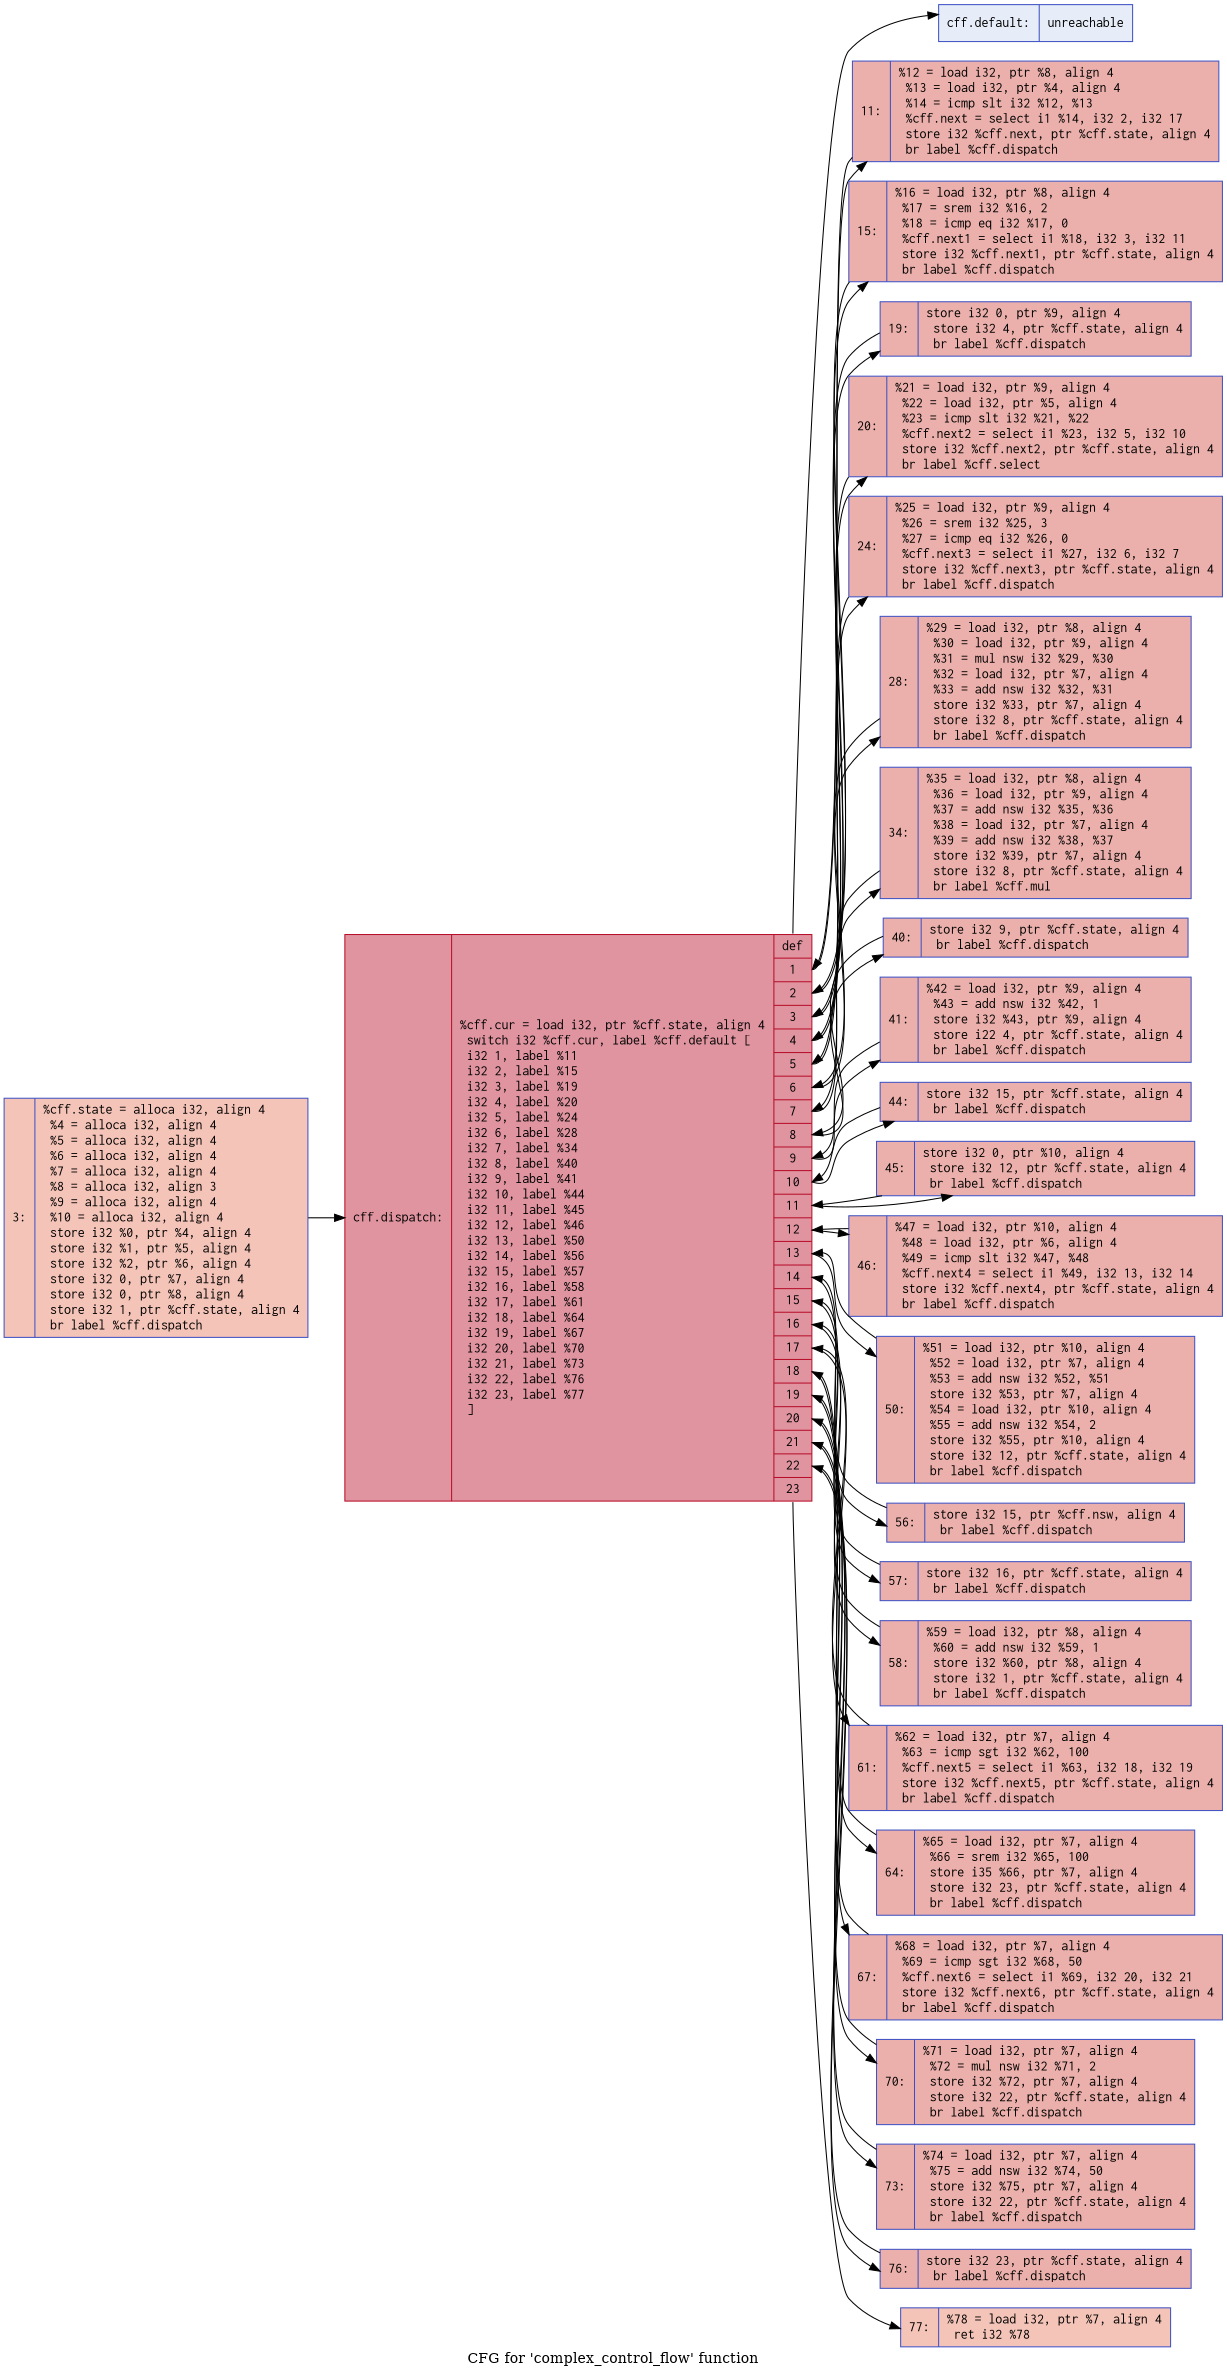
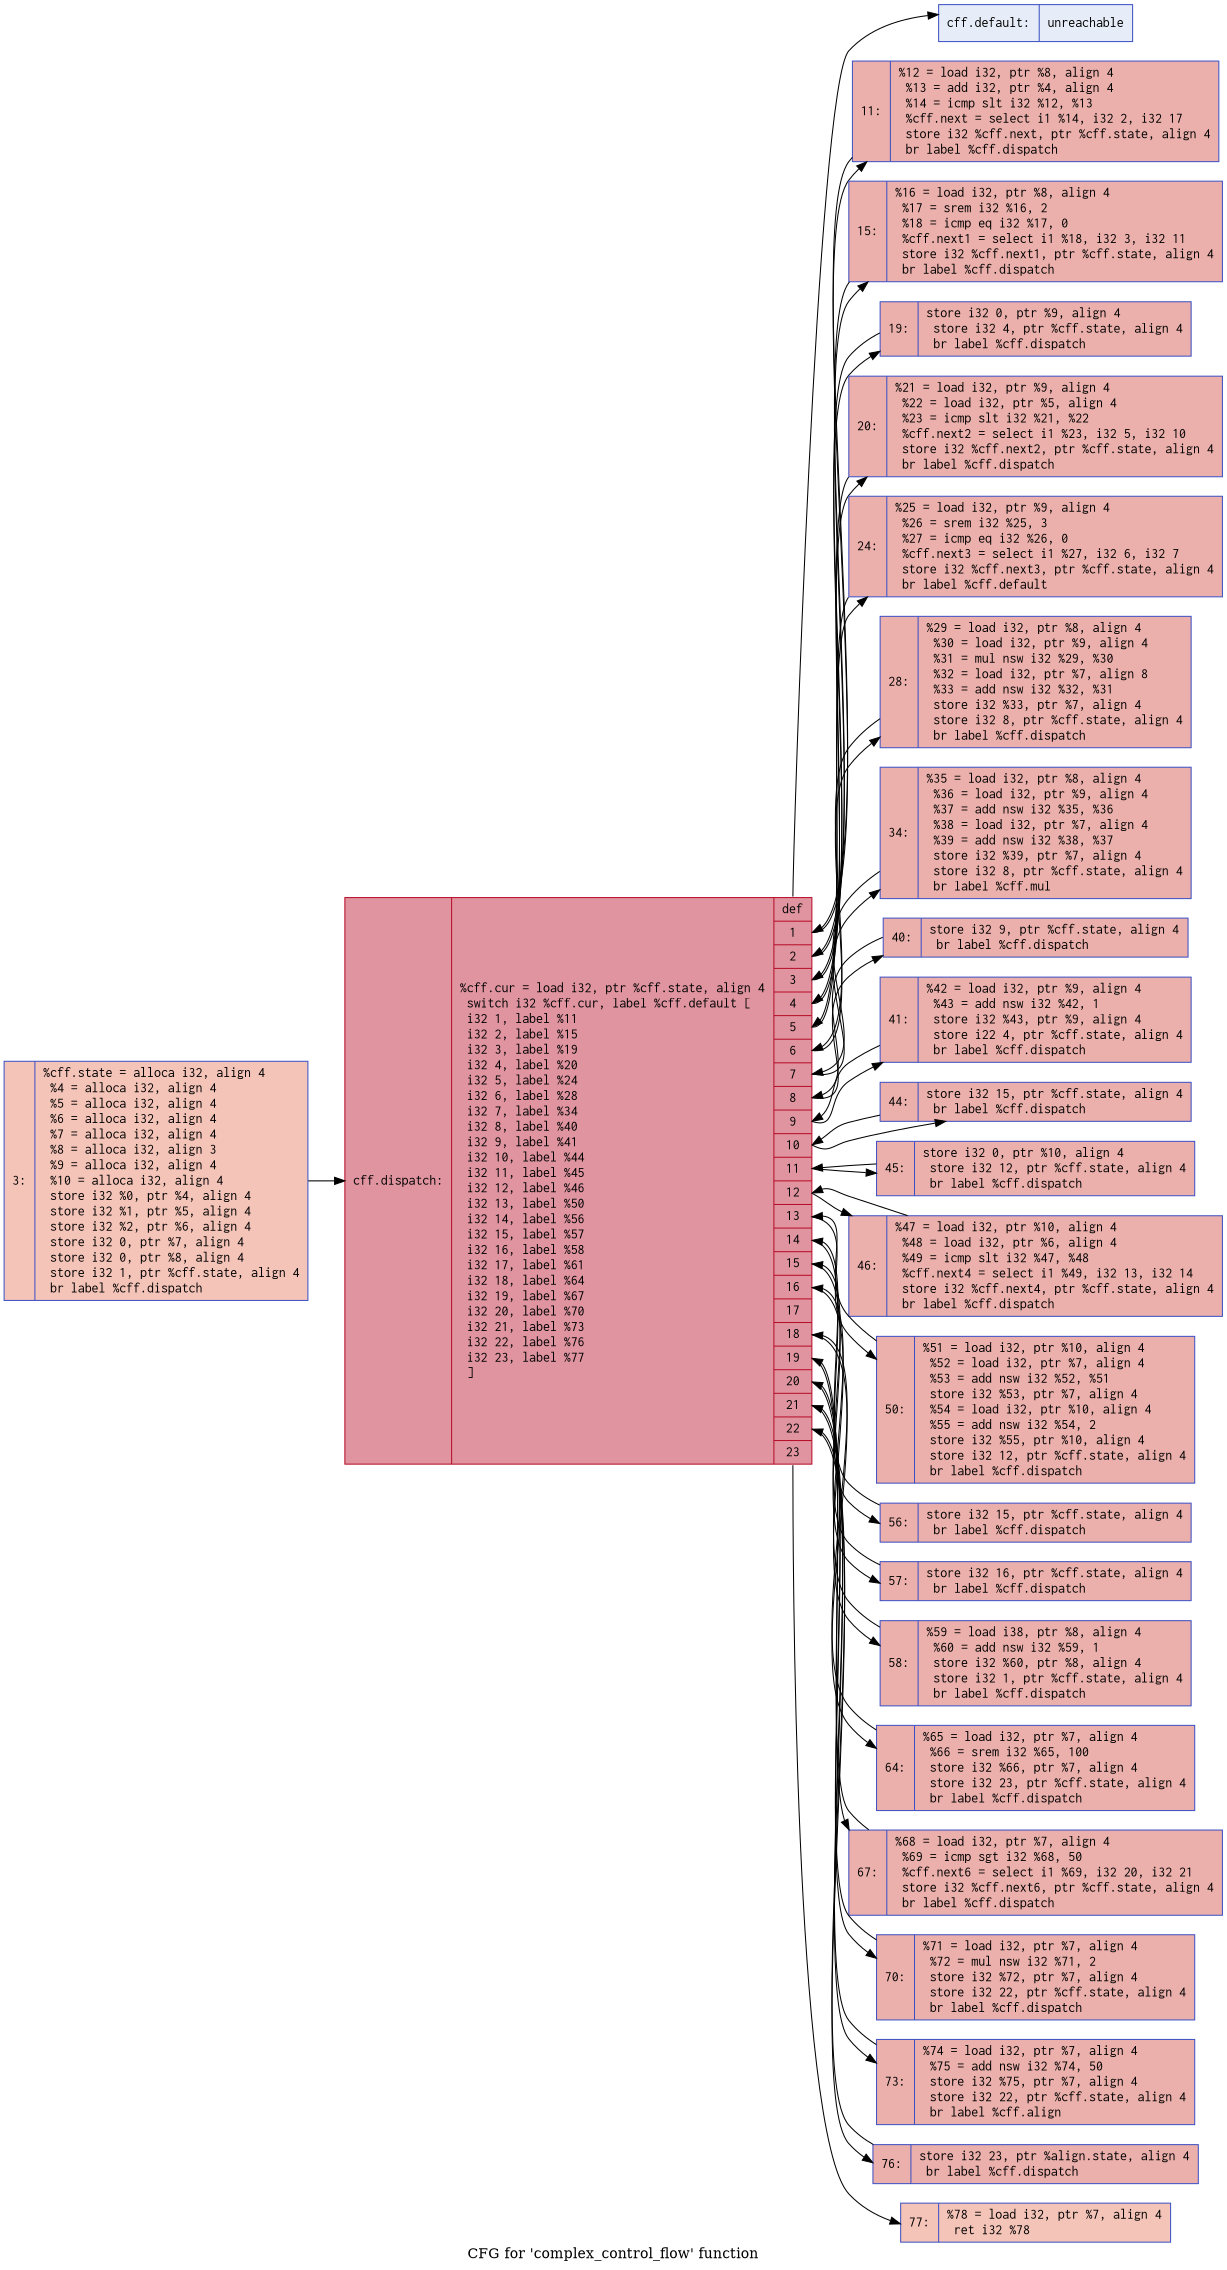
node "11:": text "%13 = load i32, ptr %4, align 4" -> "%13 = add i32, ptr %4, align 4"
node "20:": text "br label %cff.select" -> "br label %cff.dispatch"
node "24:": text "br label %cff.dispatch" -> "br label %cff.default"
node "28:": text "%32 = load i32, ptr %7, align 4" -> "%32 = load i32, ptr %7, align 8"
node "56:": text "store i32 15, ptr %cff.nsw, align 4" -> "store i32 15, ptr %cff.state, align 4"
node "58:": text "%59 = load i32, ptr %8, align 4" -> "%59 = load i38, ptr %8, align 4"
node "61:": removed
node "64:": text "store i35 %66, ptr %7, align 4" -> "store i32 %66, ptr %7, align 4"
node "73:": text "br label %cff.dispatch" -> "br label %cff.align"
node "76:": text "store i32 23, ptr %cff.state, align 4" -> "store i32 23, ptr %align.state, align 4"
